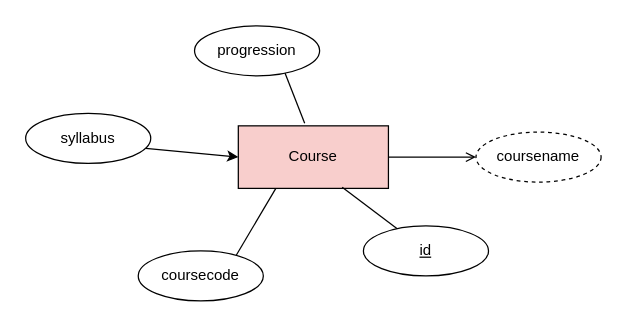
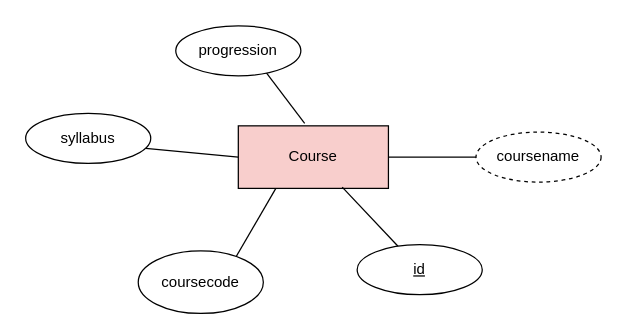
node "progression": moved (257, 51) -> (238, 51)
edge "syllabus" -> "Course": arrowhead classic -> none
edge "Course" -> "coursename": arrowhead open -> none
node "id": moved (426, 251) -> (419, 269)
node "coursecode": size 125x50 -> 125x63
